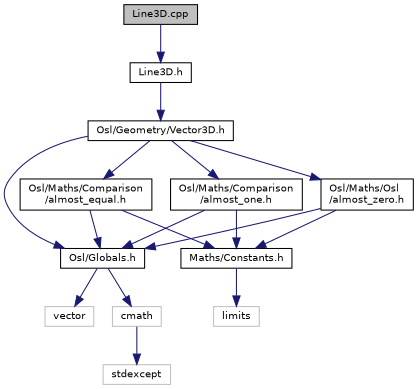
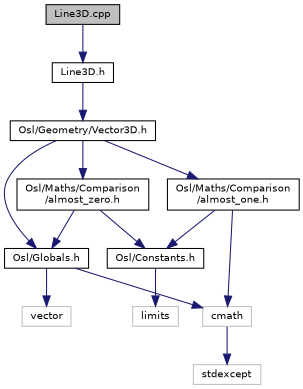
node "Osl/Maths/Comparison /almost_equal.h": removed
node "Osl/Maths/Osl /almost_zero.h": label "Osl/Maths/Osl /almost_zero.h" -> "Osl/Maths/Comparison /almost_zero.h"
edge "Osl/Maths/Comparison /almost_one.h" -> "Osl/Globals.h": now "Osl/Maths/Comparison /almost_one.h" -> "cmath"
node "Maths/Constants.h": label "Maths/Constants.h" -> "Osl/Constants.h"
